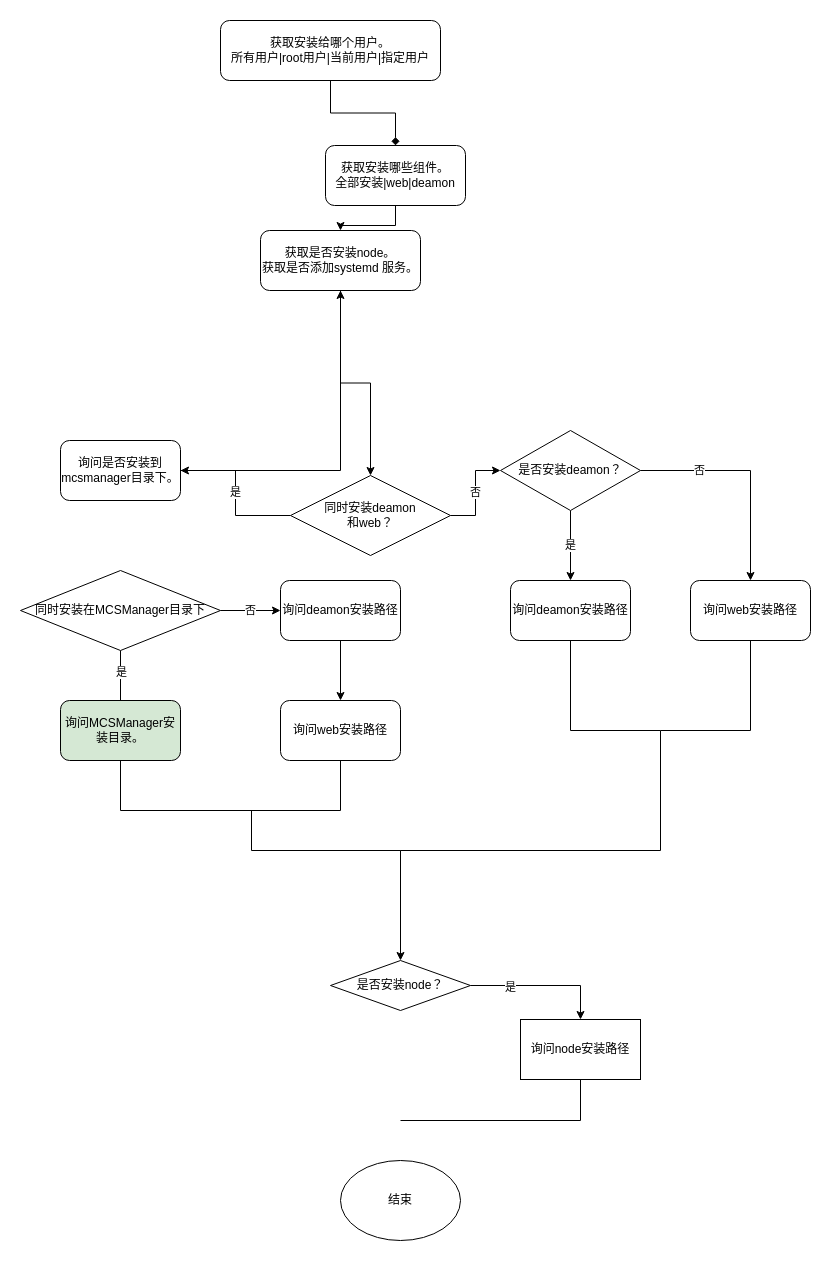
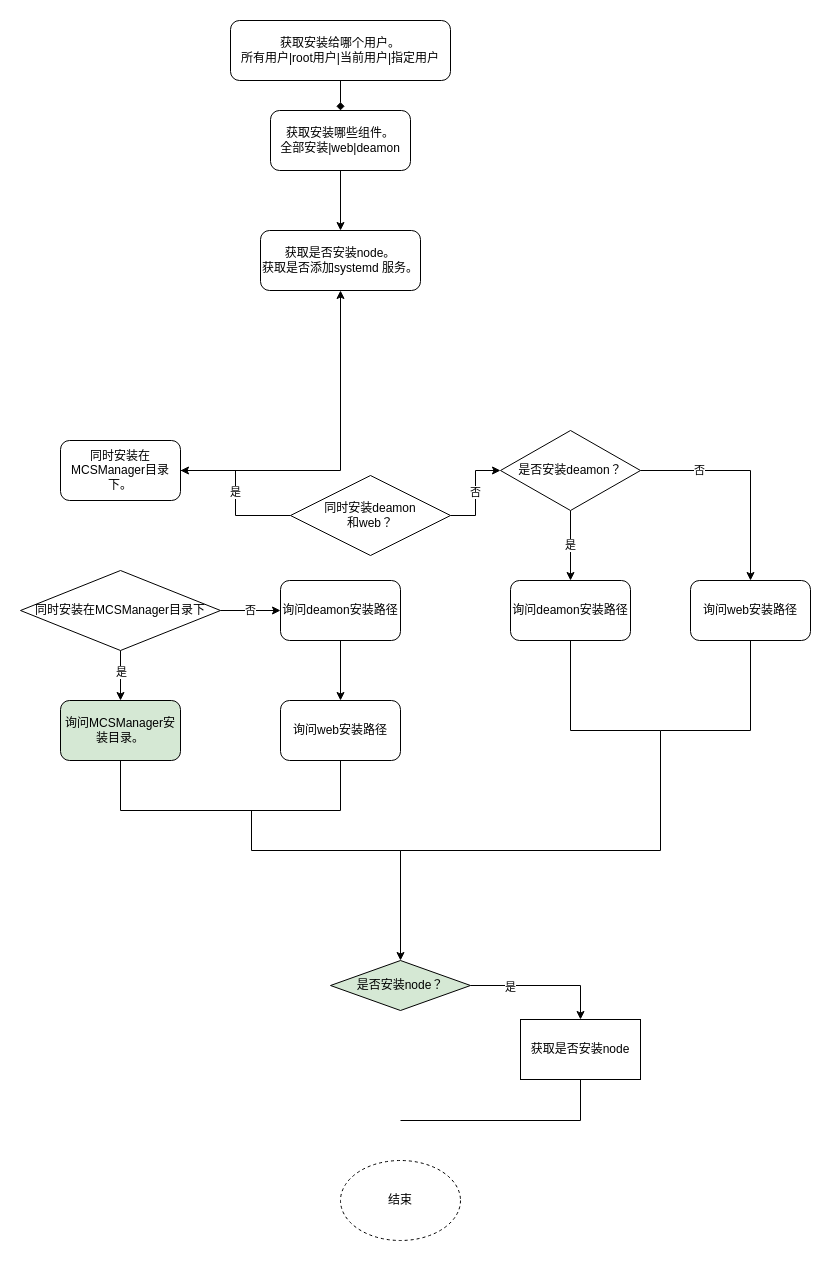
node "获取安装给哪个用户。 所有用户|root用户|当前用户|指定用户": moved (331, 51) -> (341, 51)
node "获取安装哪些组件。 全部安装|web|deamon": moved (396, 176) -> (341, 141)
edge "获取是否安装node。 获取是否添加systemd 服务。" -> "同时安装deamon 和web？": removed
node "询问是否安装到mcsmanager目录下。": label "询问是否安装到mcsmanager目录下。" -> "同时安装在MCSManager目录下。"
edge "同时安装在MCSManager目录下" -- "询问MCSManager安装目录。": arrowhead none -> classic
node "是否安装node？": fillcolor #ffffff -> #d5e8d4
node "询问node安装路径": label "询问node安装路径" -> "获取是否安装node"
node "结束": style solid -> dashed
